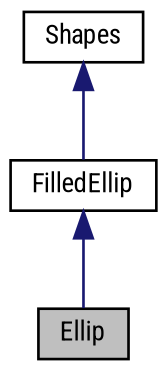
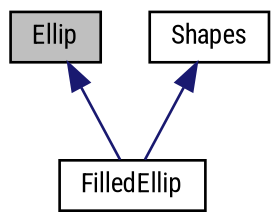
edge "Ellip" -> "FilledEllip": reversed
